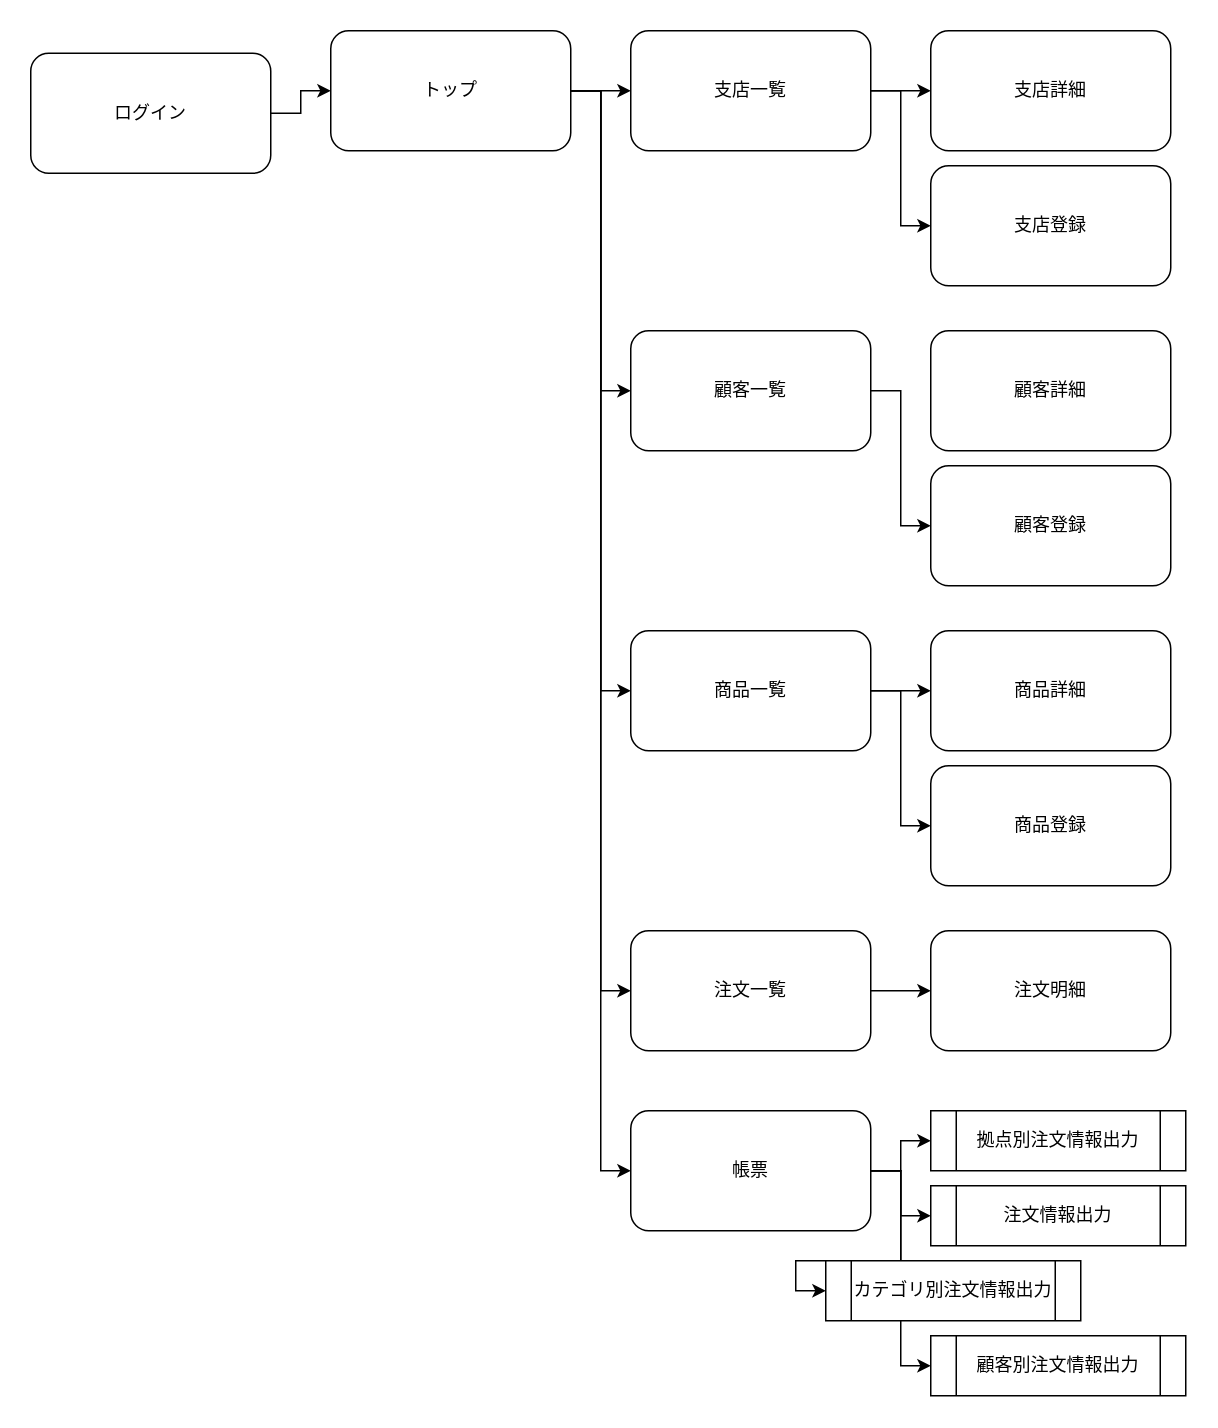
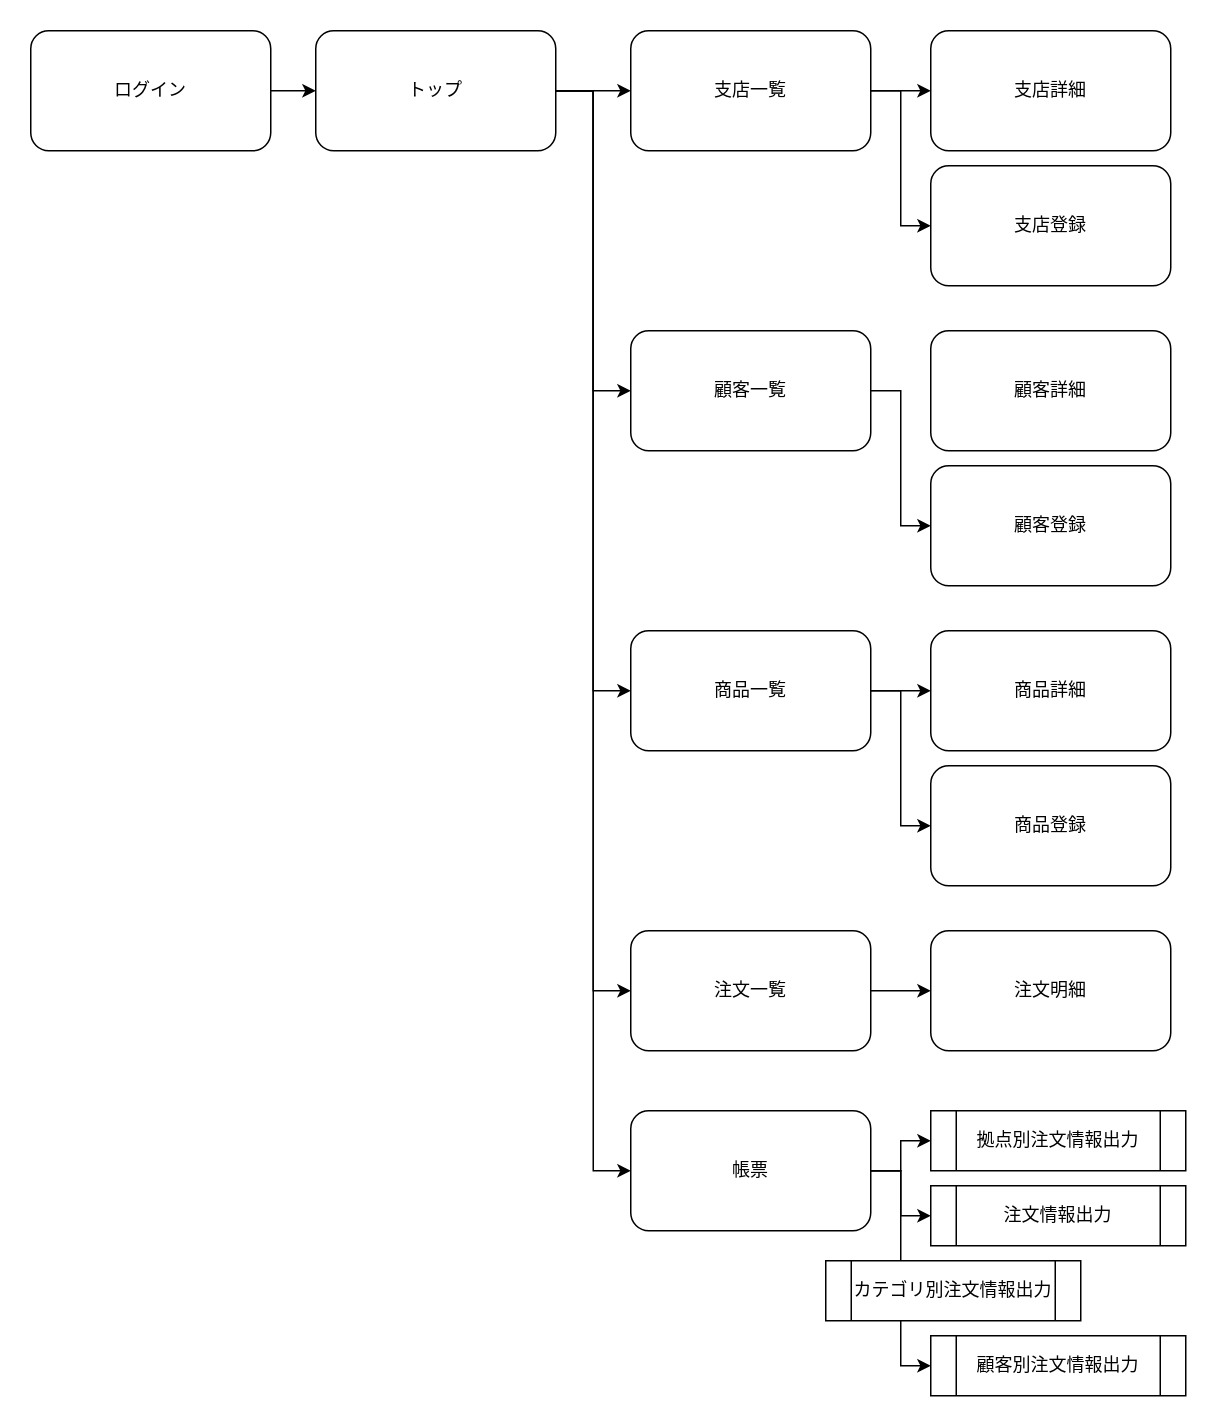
node "トップ": moved (451, 91) -> (436, 91)
node "ログイン": moved (151, 113) -> (151, 91)
edge "帳票" -> "カテゴリ別注文情報出力": removed
